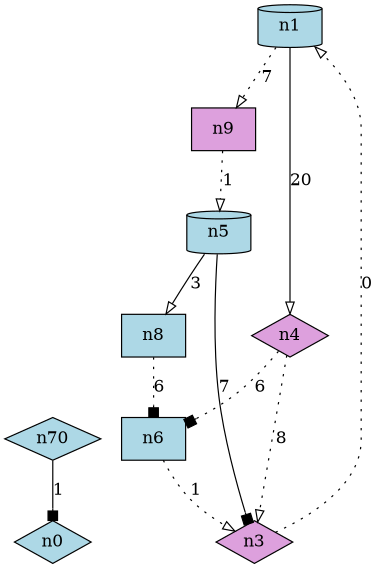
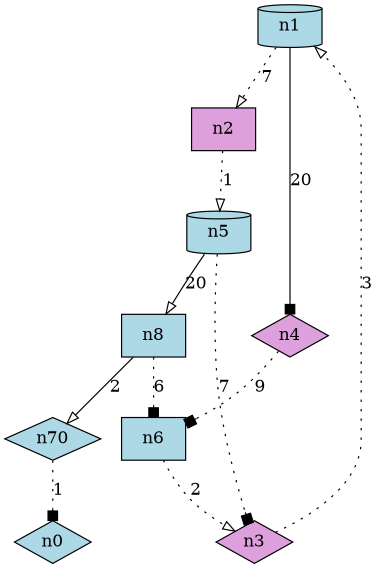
node "n9": label "n9" -> "n2"
edge "n1" -> "n4": arrowhead onormal -> box
edge "n5" -> "n8": label "3" -> "20"
edge "n3" -> "n1": label "0" -> "3"
edge "n5" -> "n3": style solid -> dotted
edge "n8" -> "n70": added, label "2"
edge "n4" -> "n6": label "6" -> "9"
edge "n4" -> "n3": removed, label "8"
edge "n70" -> "n0": style solid -> dotted
edge "n6" -> "n3": label "1" -> "2"
